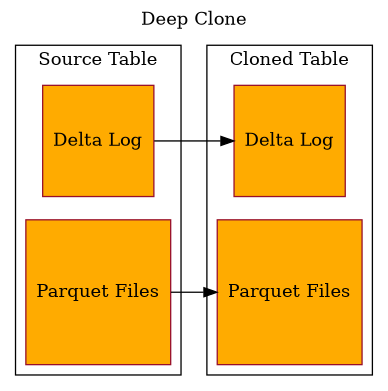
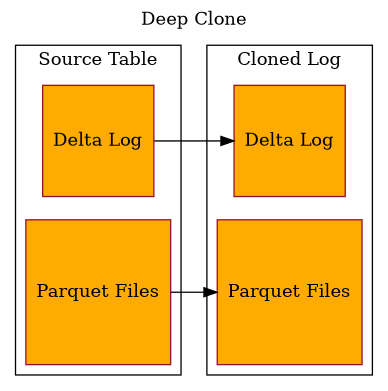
cluster "Cloned Table": label "Cloned Table" -> "Cloned Log"
